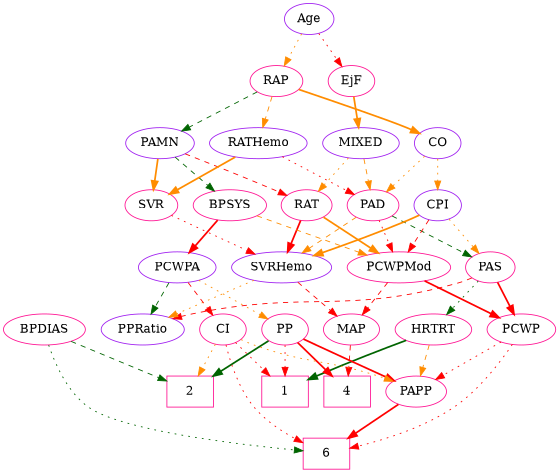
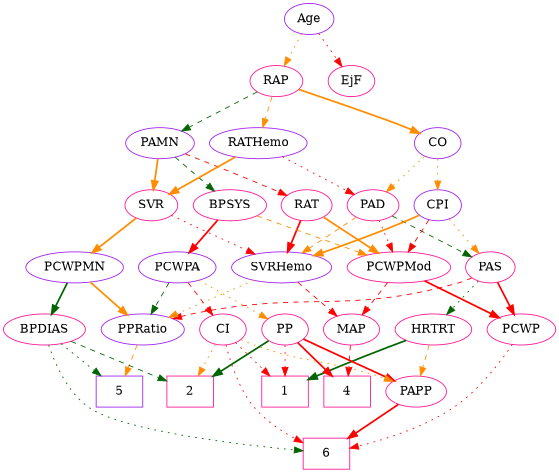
node "MIXED": removed
node "PCWPMN": added
edge "PCWP" -> "PAPP": removed
node "5": added
